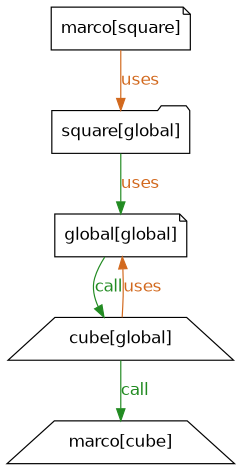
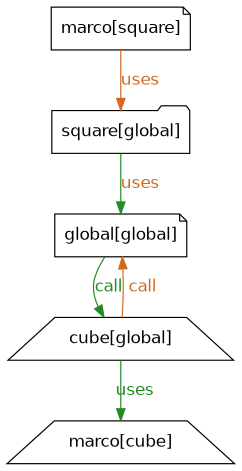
edge "cube[global]" -> "global[global]": label "uses" -> "call"
edge "cube[global]" -> "marco[cube]": label "call" -> "uses"
